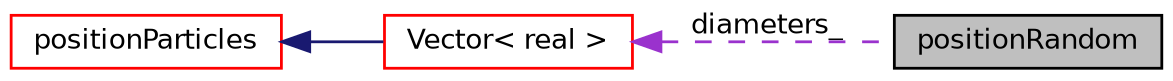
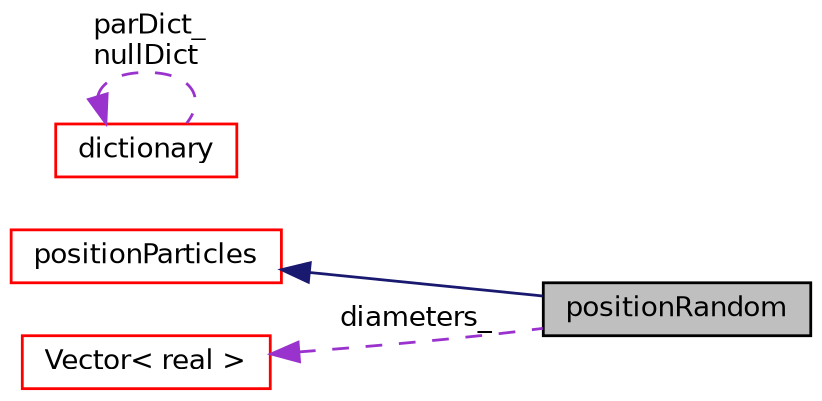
edge "Vector< real >" -> "positionParticles": now "positionRandom" -> "positionParticles"
node "dictionary": added
